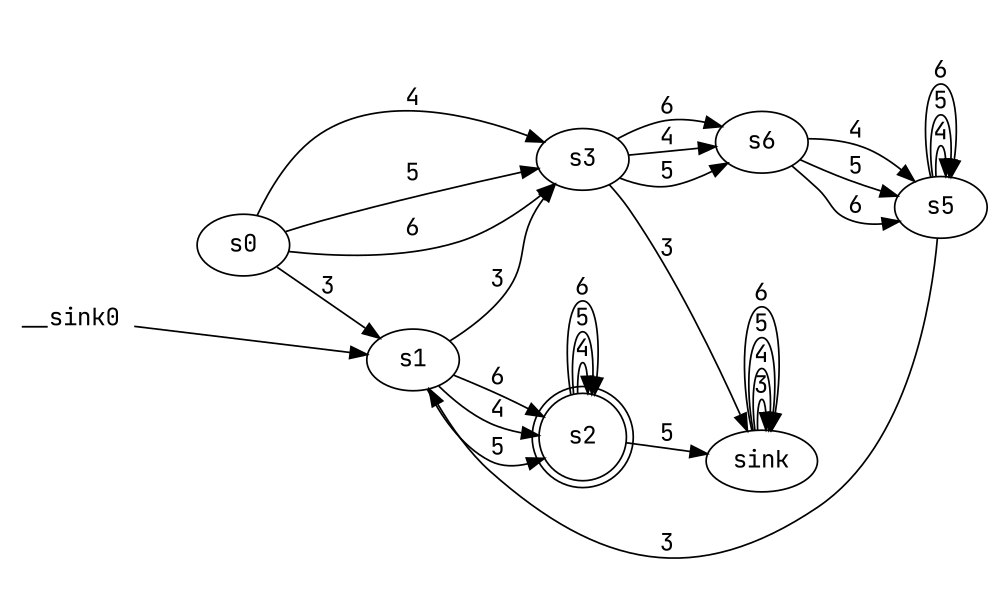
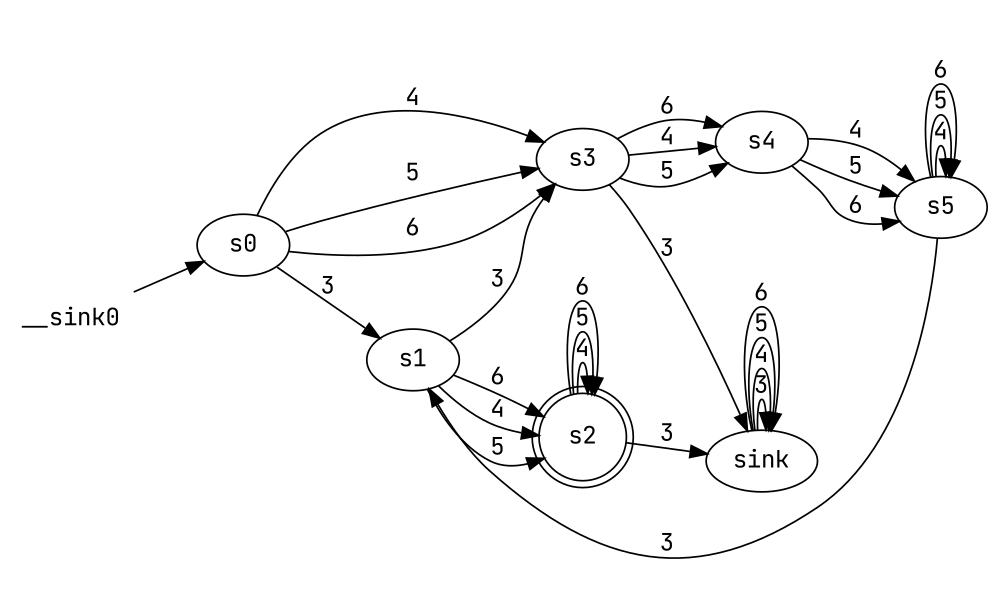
node "s6": label "s6" -> "s4"
edge "__sink0" -> "s1": now "__sink0" -> "s0"
edge "s2" -> "sink": label "5" -> "3"
